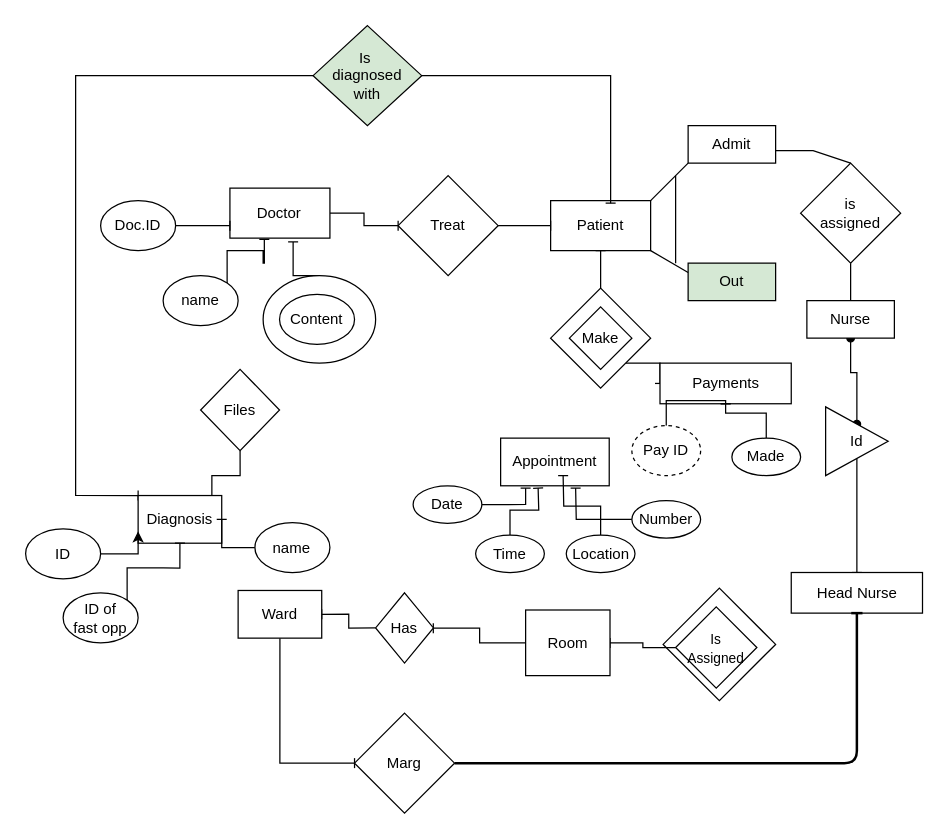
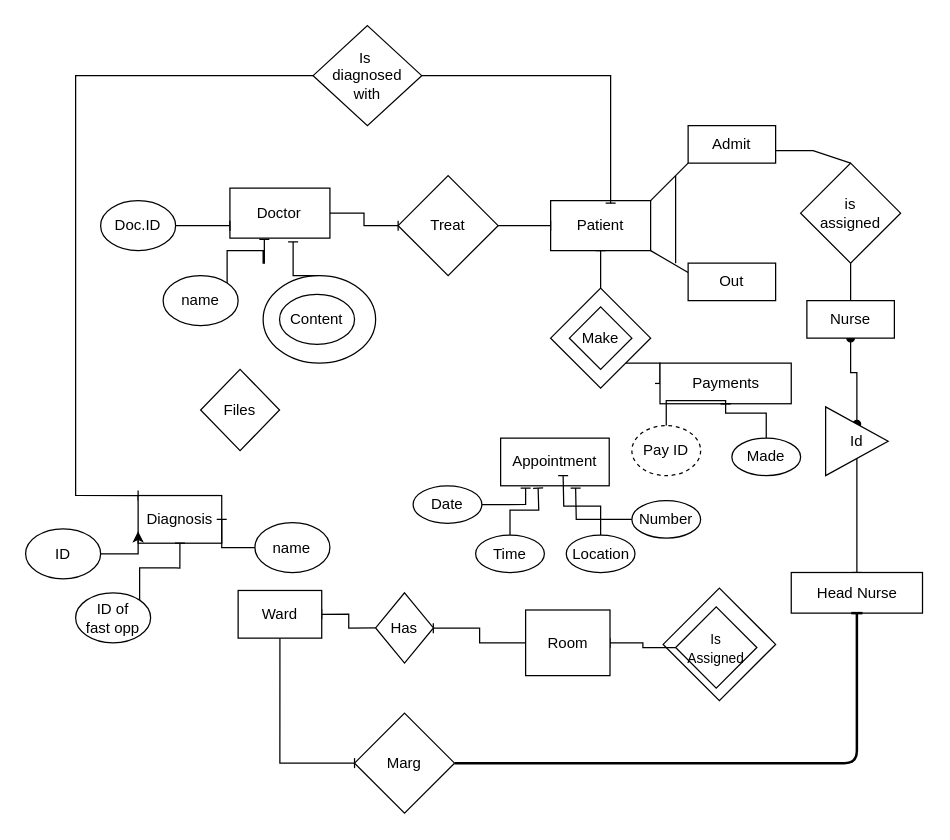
node "Is diagnosed with": fillcolor #d5e8d4 -> #ffffff
node "Out": fillcolor #d5e8d4 -> #ffffff
edge "Files" -> "Diagnosis": removed
node "ID of fast opp": moved (101, 618) -> (113, 618)
